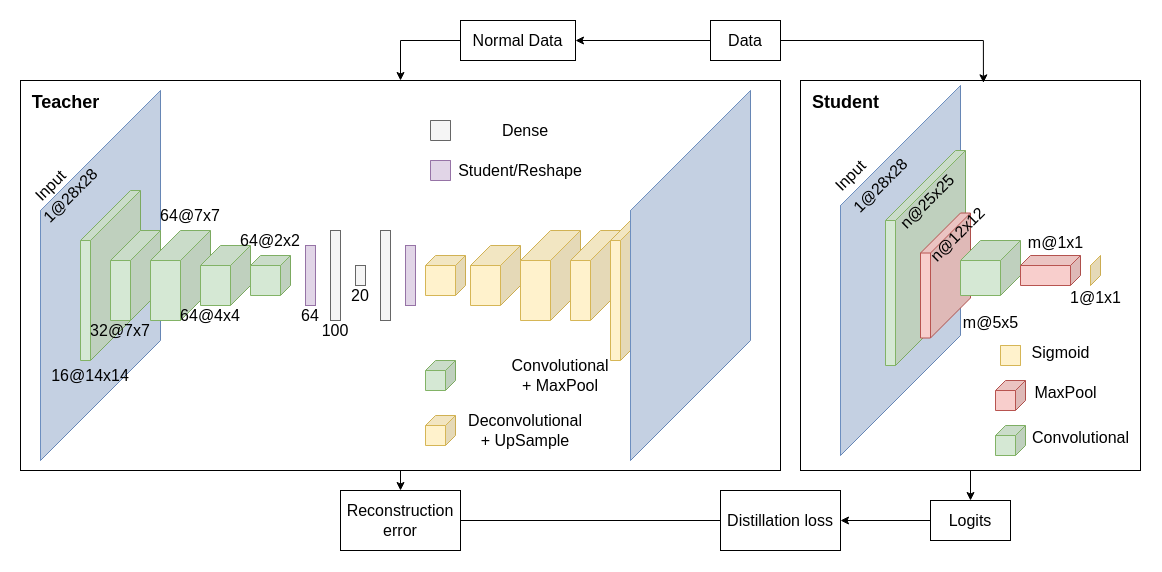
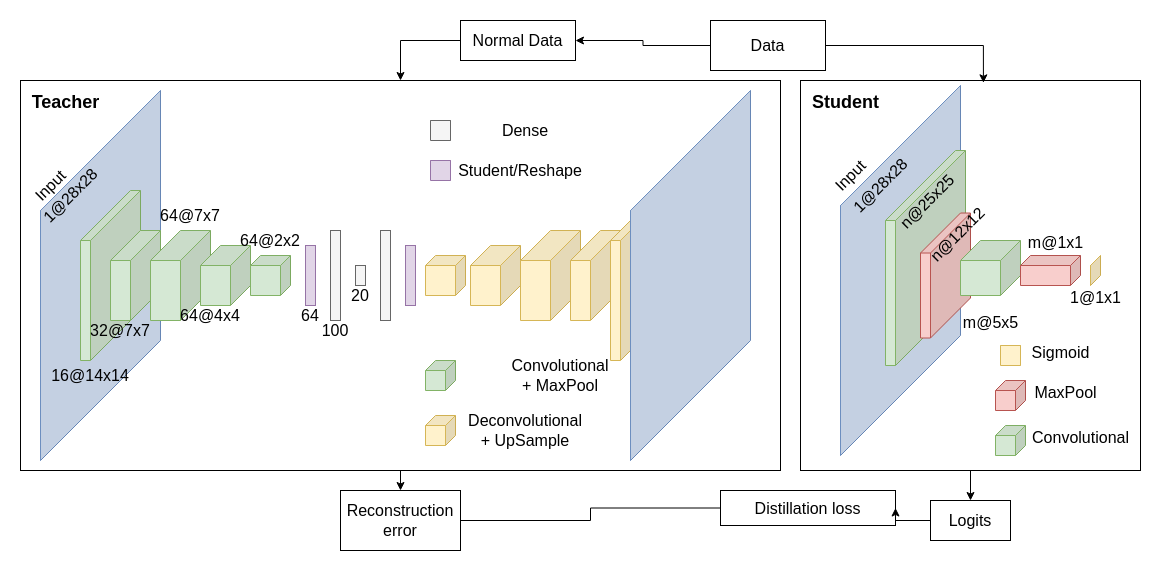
node "Data": size 70x40 -> 115x50
node "Distillation loss": size 120x60 -> 175x35
